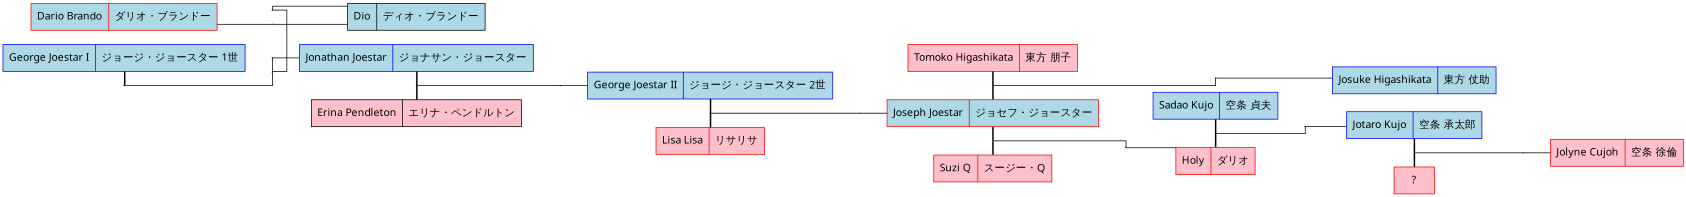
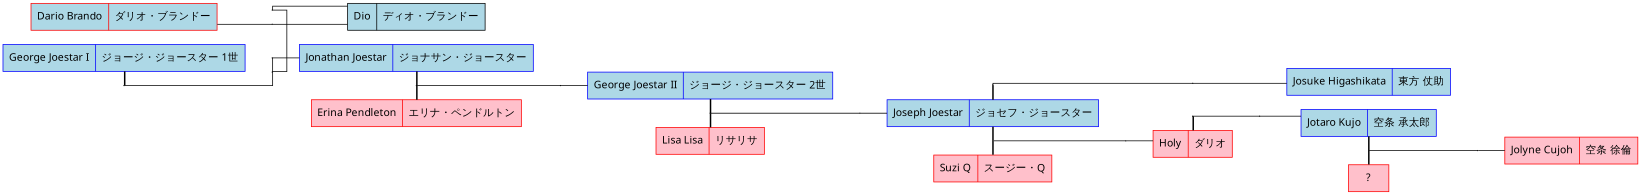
node "Tomoko Higashikata": removed
node "Sadao Kujo": removed
node "Erina Pendleton": color black -> red
node "Joseph Joestar": color red -> blue
